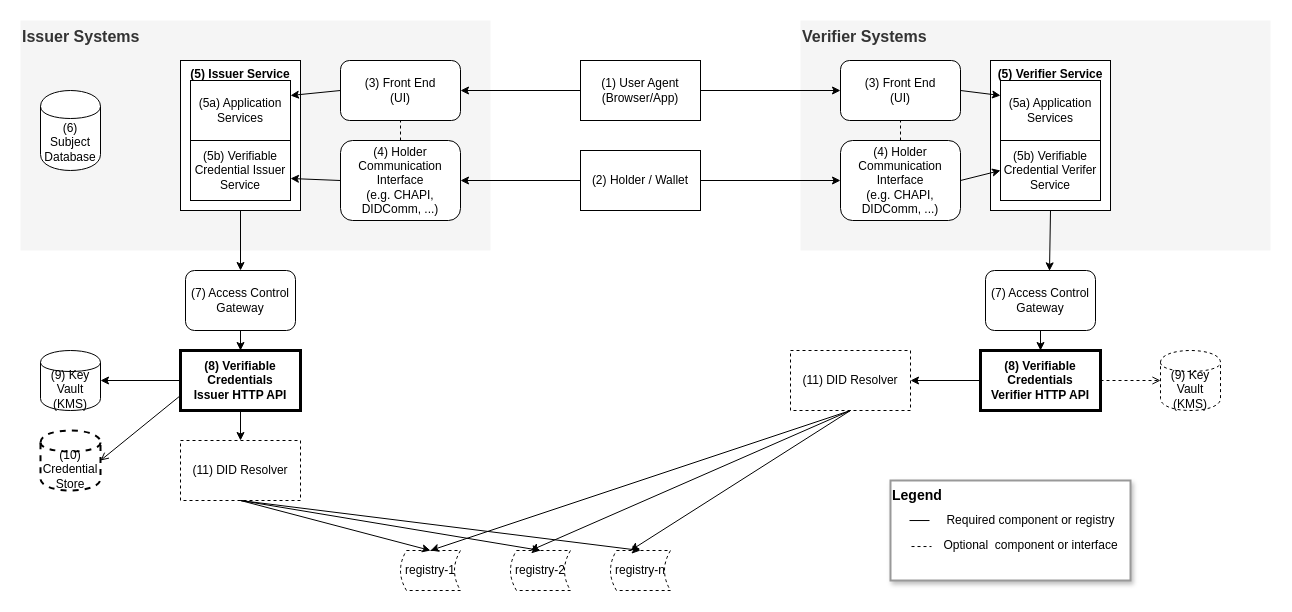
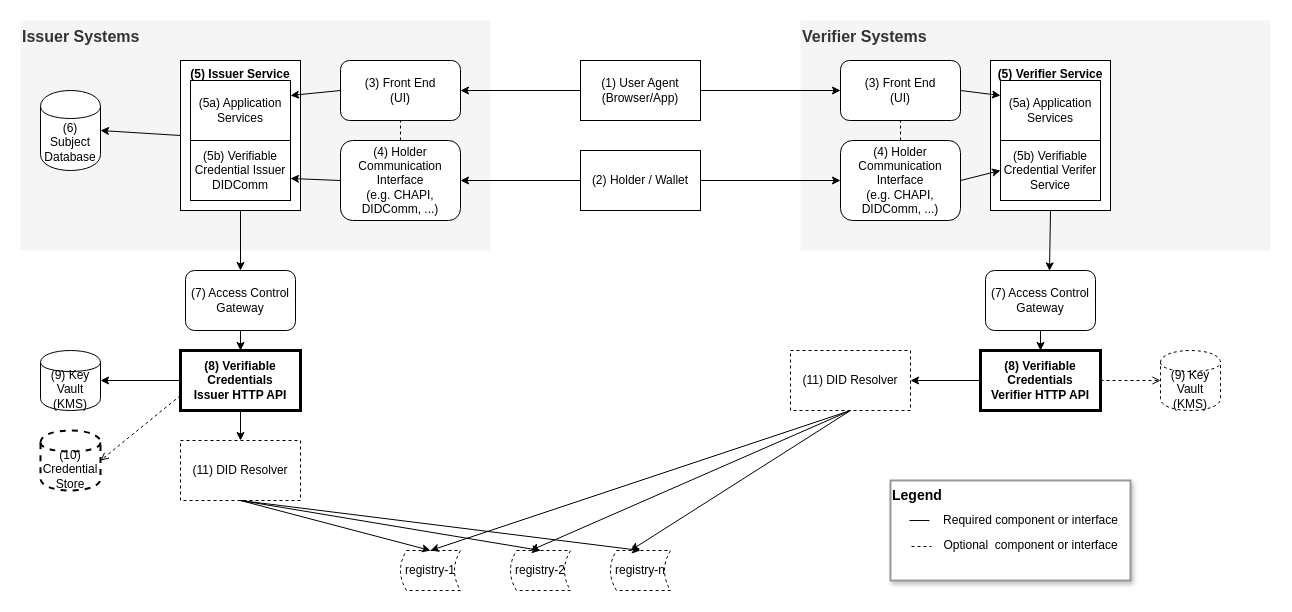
edge "(5) Issuer Service" -> "(6) Subject Database": added
node "(5b) Verifiable Credential Issuer Service": label "(5b) Verifiable Credential Issuer Service" -> "(5b) Verifiable Credential Issuer DIDComm"
edge "(8) Verifiable Credentials Issuer HTTP API" -> "(10) Credential Store": style solid -> dashed
node "Required component or registry": label "Required component or registry" -> "Required component or interface"
